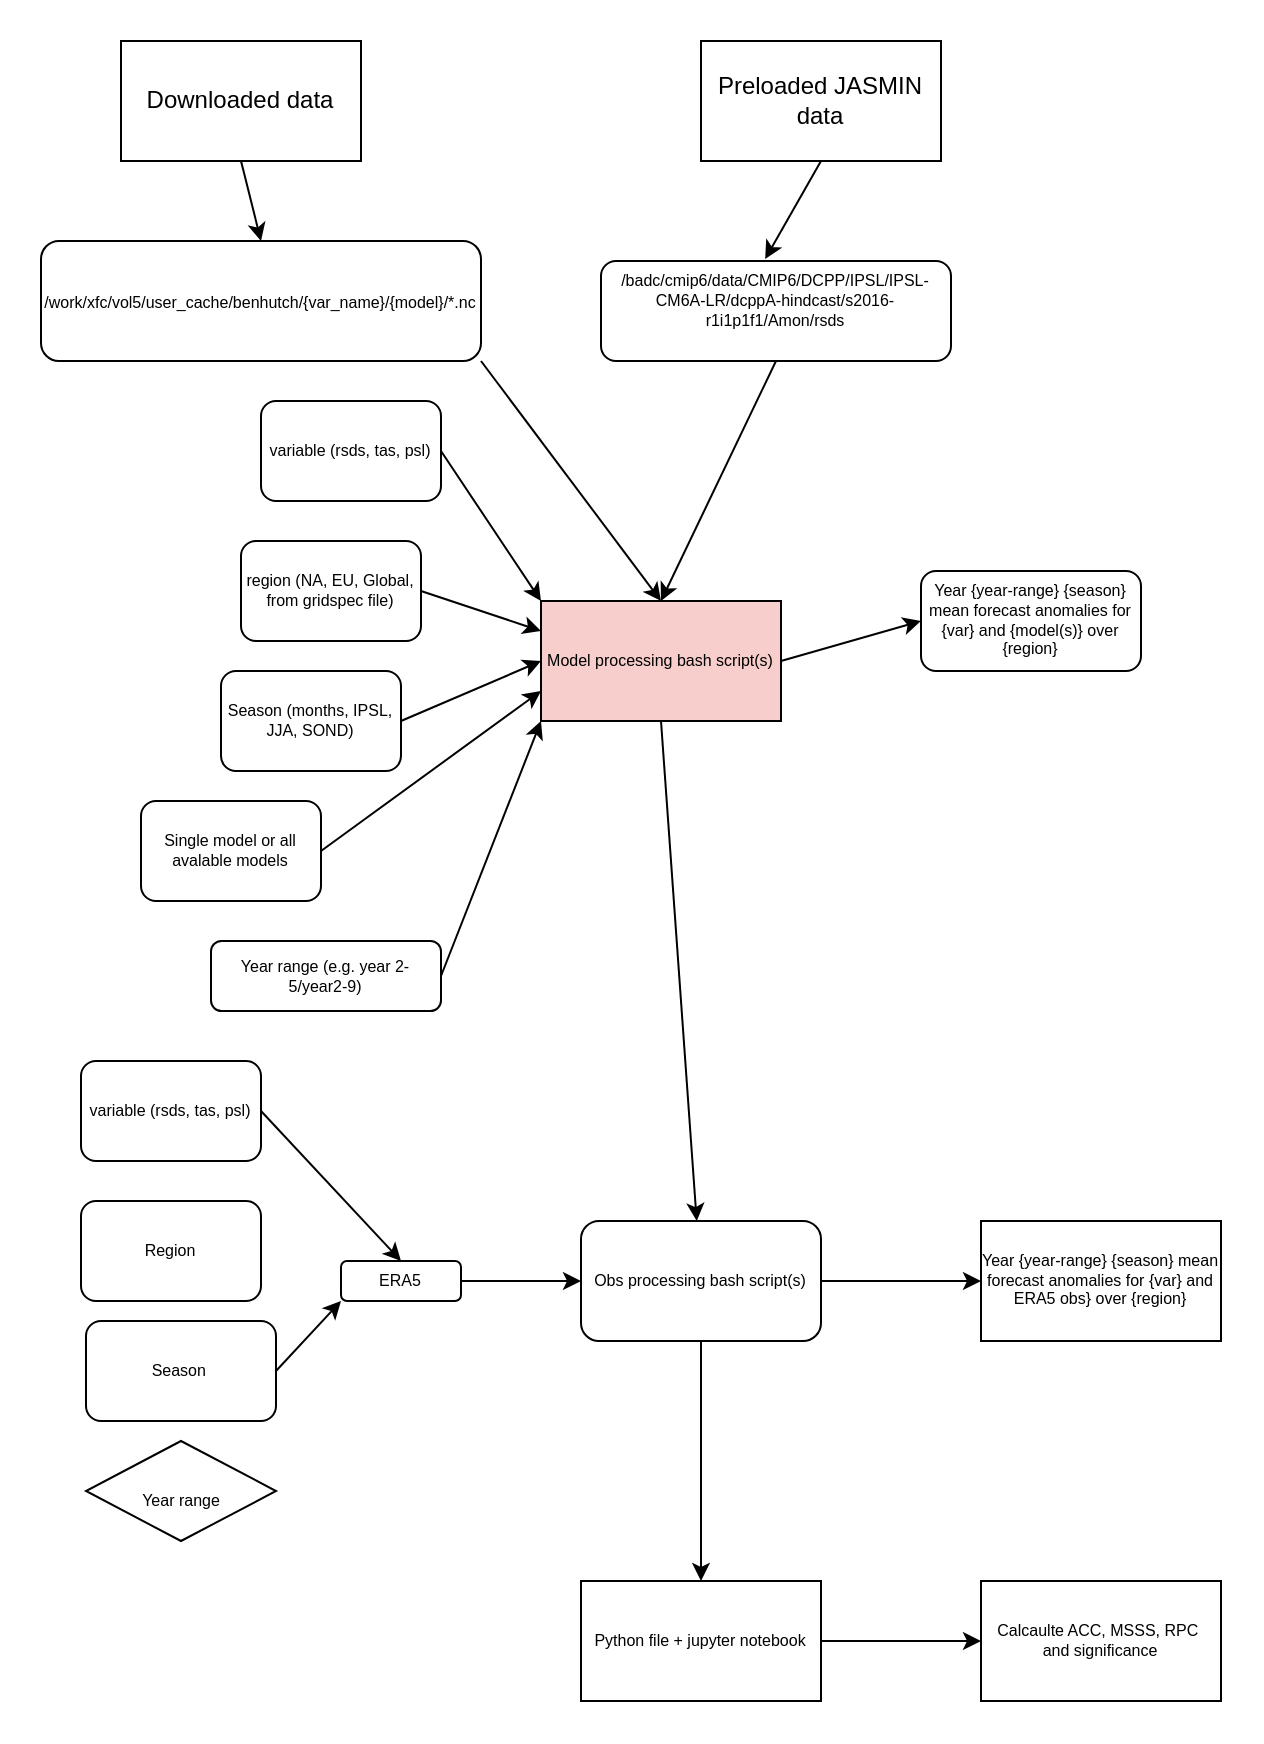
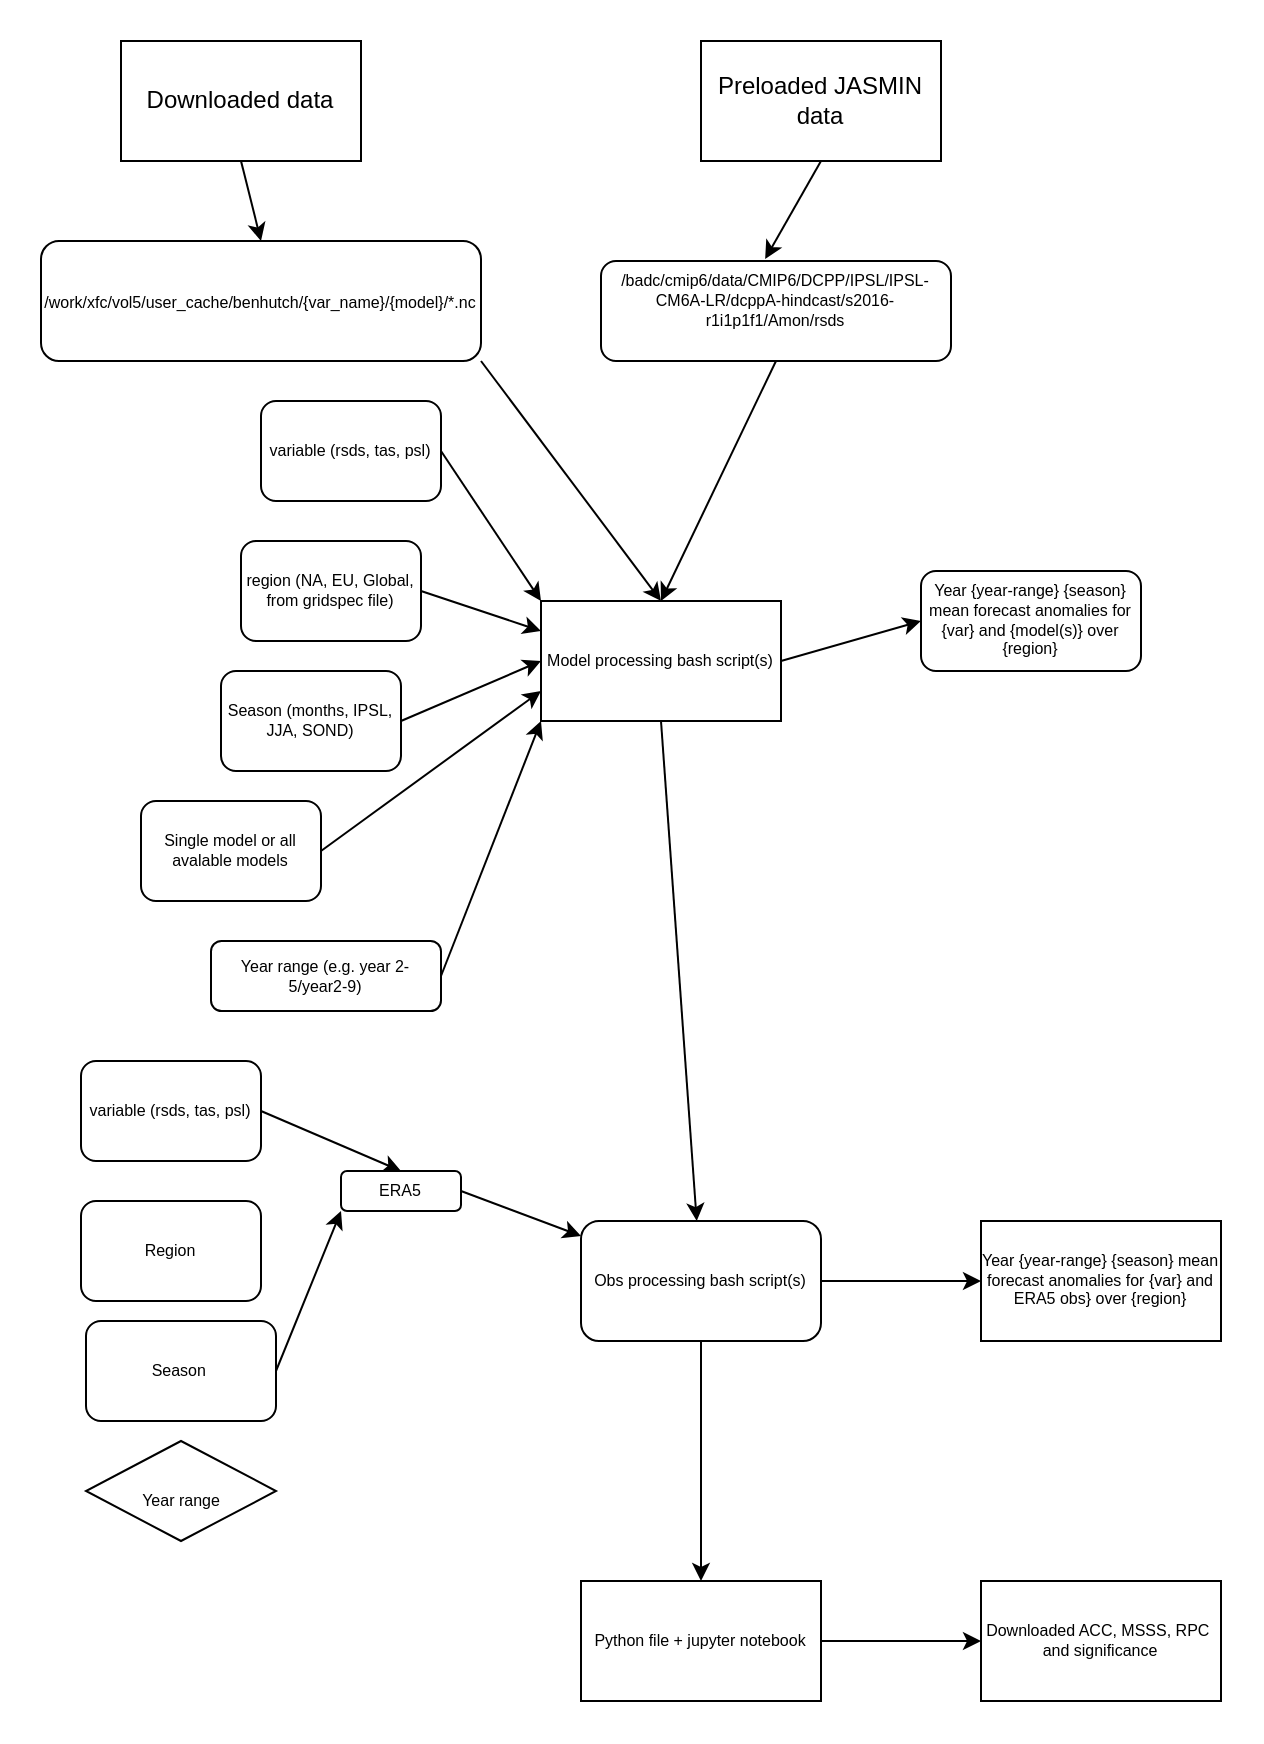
node "Model processing bash script(s)": fillcolor #f8cecc -> #ffffff
node "ERA5": moved (401, 1281) -> (401, 1191)
node "Calcaulte ACC, MSSS, RPC and significance": label "Calcaulte ACC, MSSS, RPC and significance" -> "Downloaded ACC, MSSS, RPC and significance"
